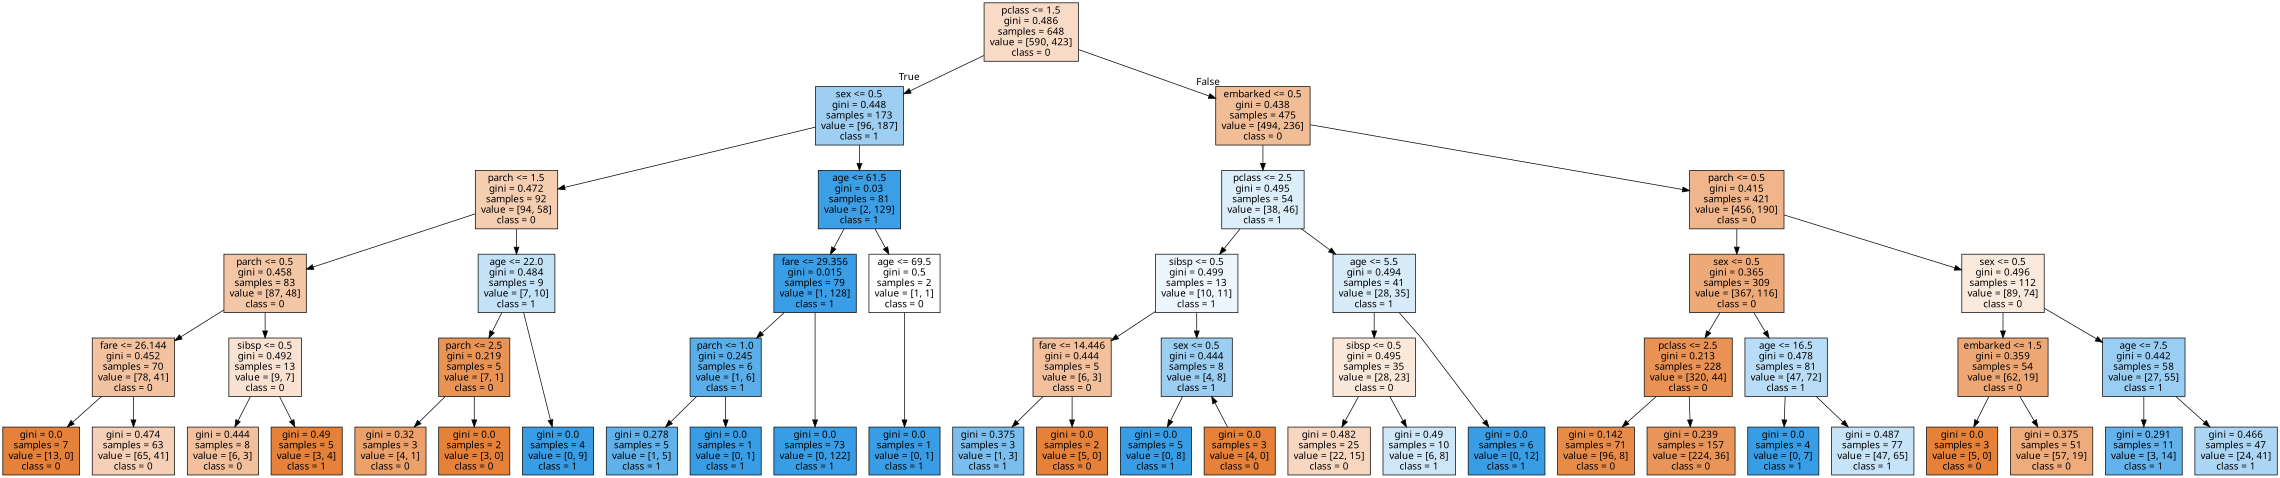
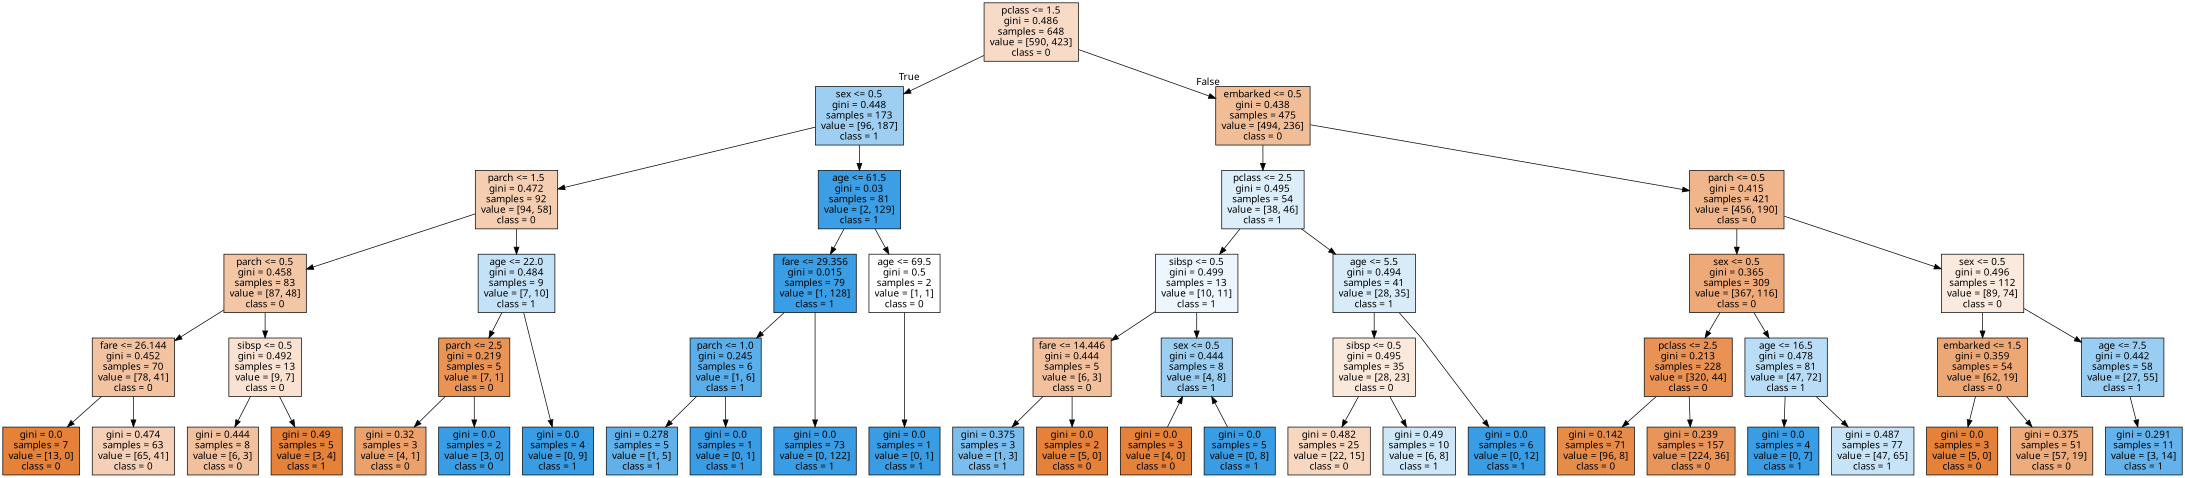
edge "sex <= 0.5 gini = 0.444 samples = 8 value = [4, 8] class = 1" -> "gini = 0.0 samples = 5 value = [0, 8] class = 1": reversed
node "gini = 0.0 samples = 2 value = [3, 0] class = 0": fillcolor #e58139ff -> #399de5ff
node "gini = 0.466 samples = 47 value = [24, 41] class = 1": removed
